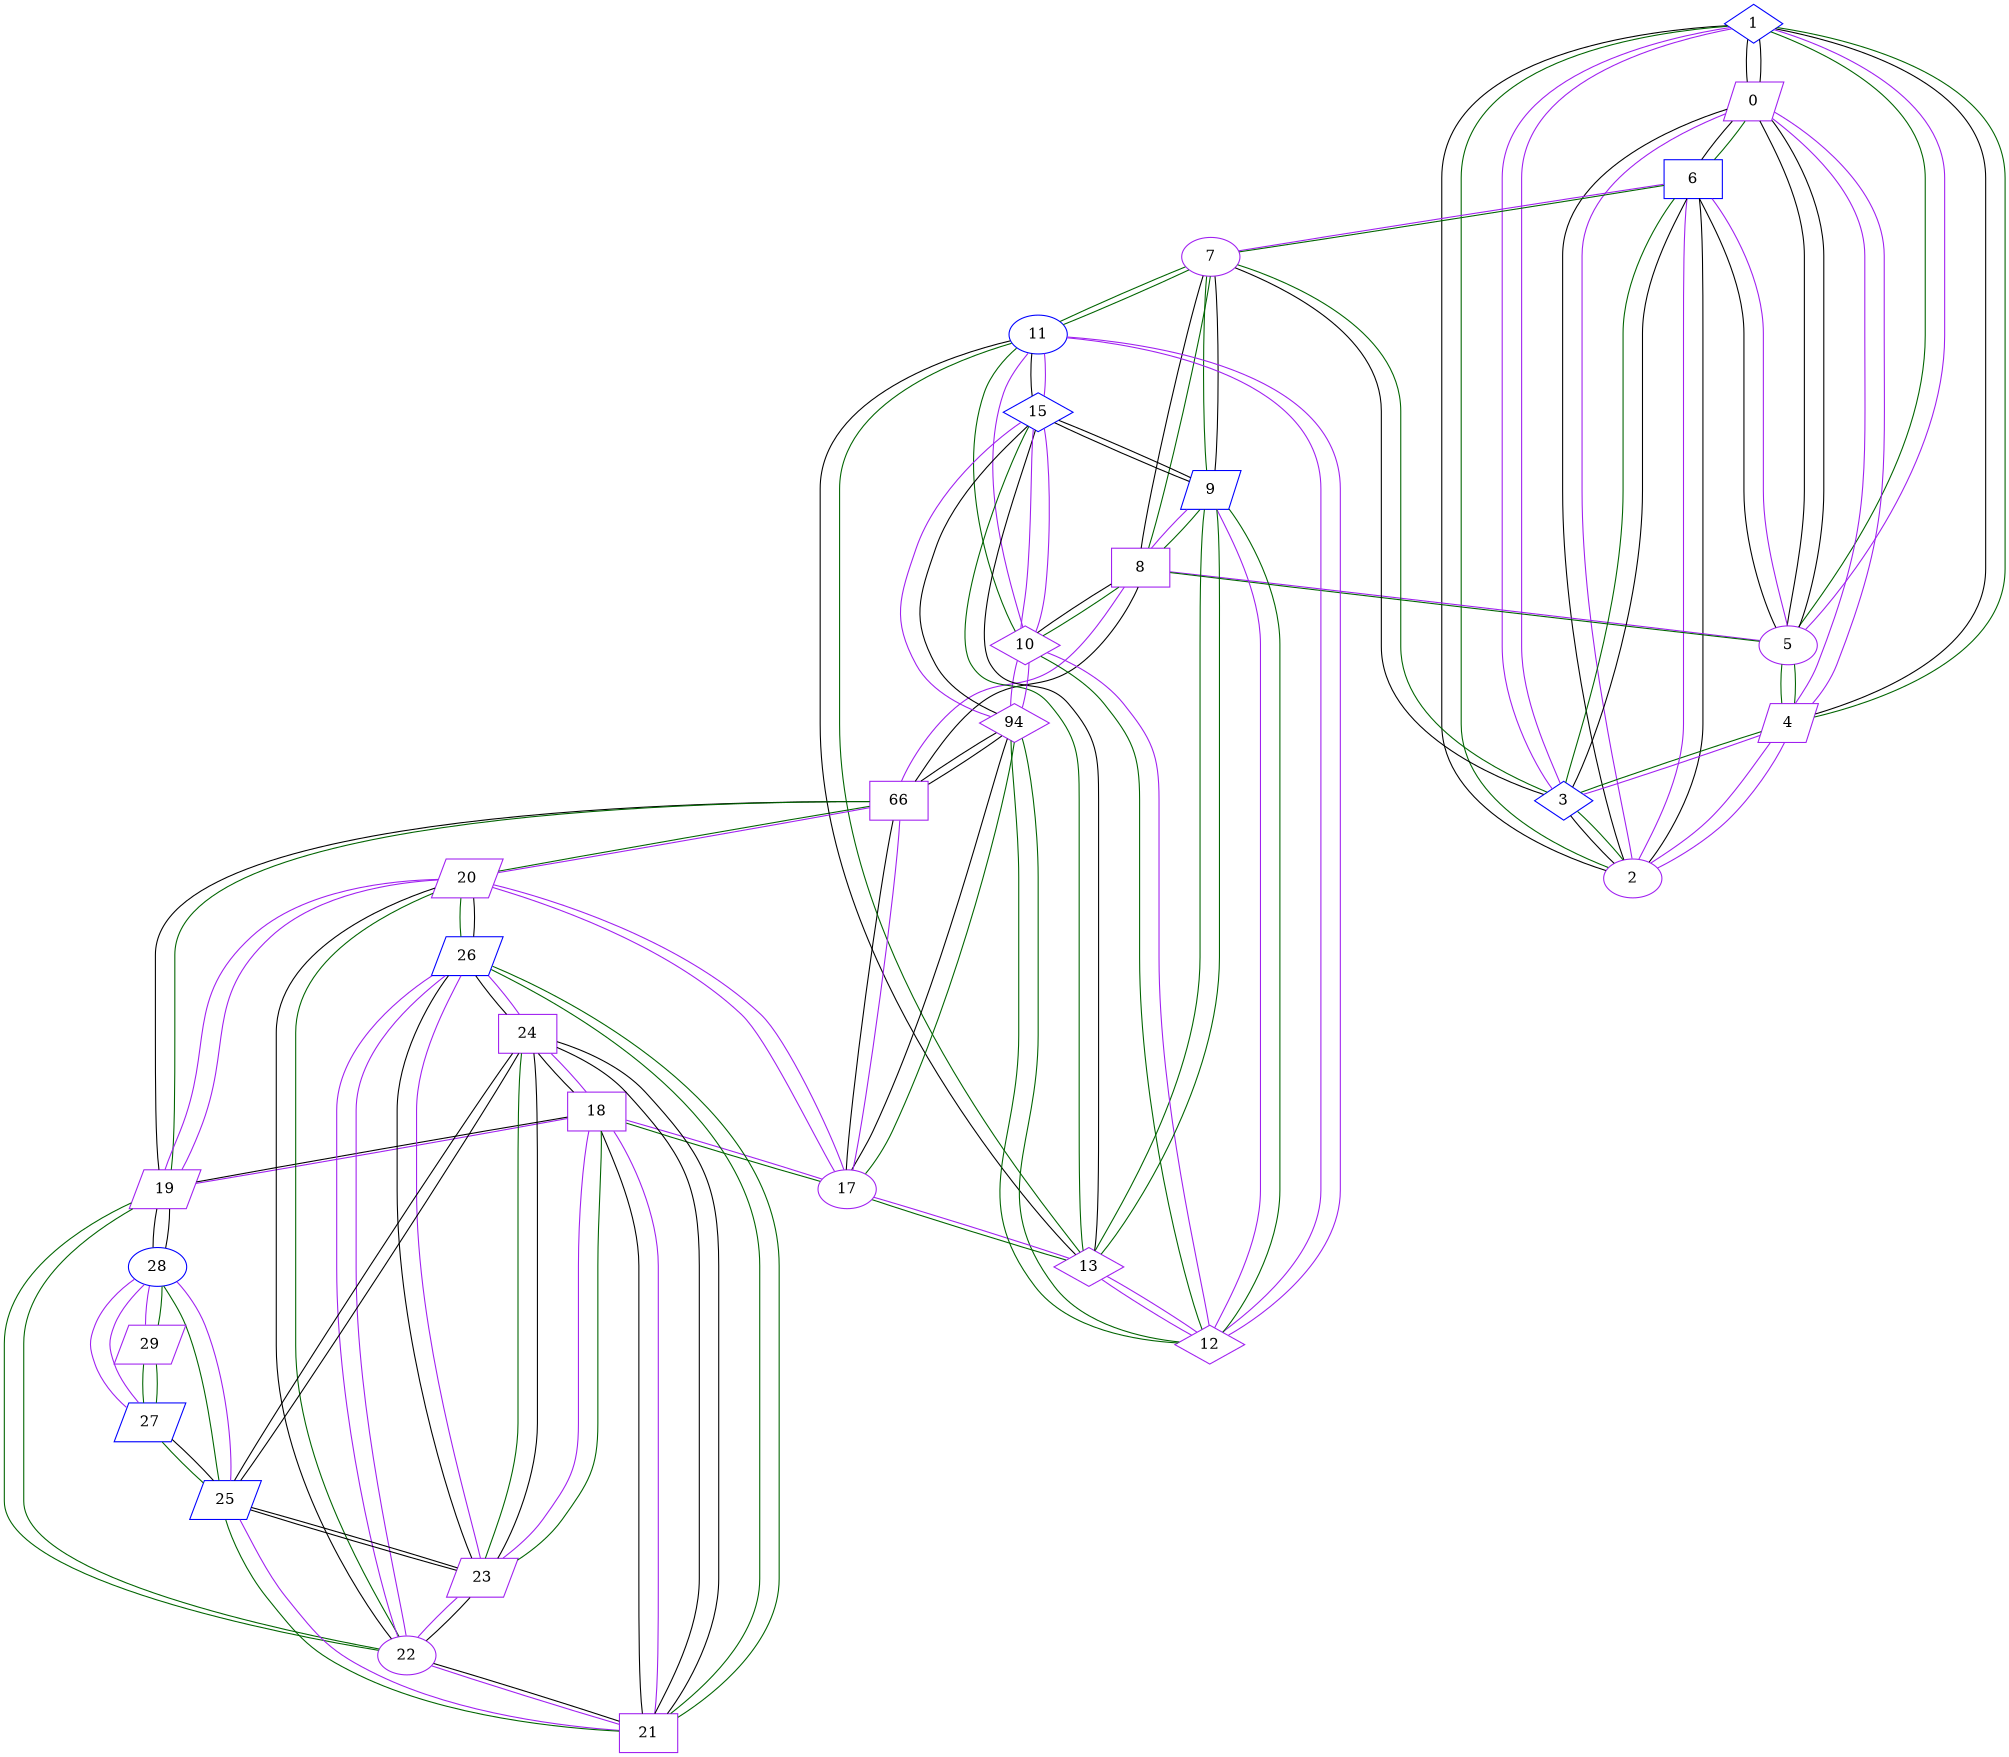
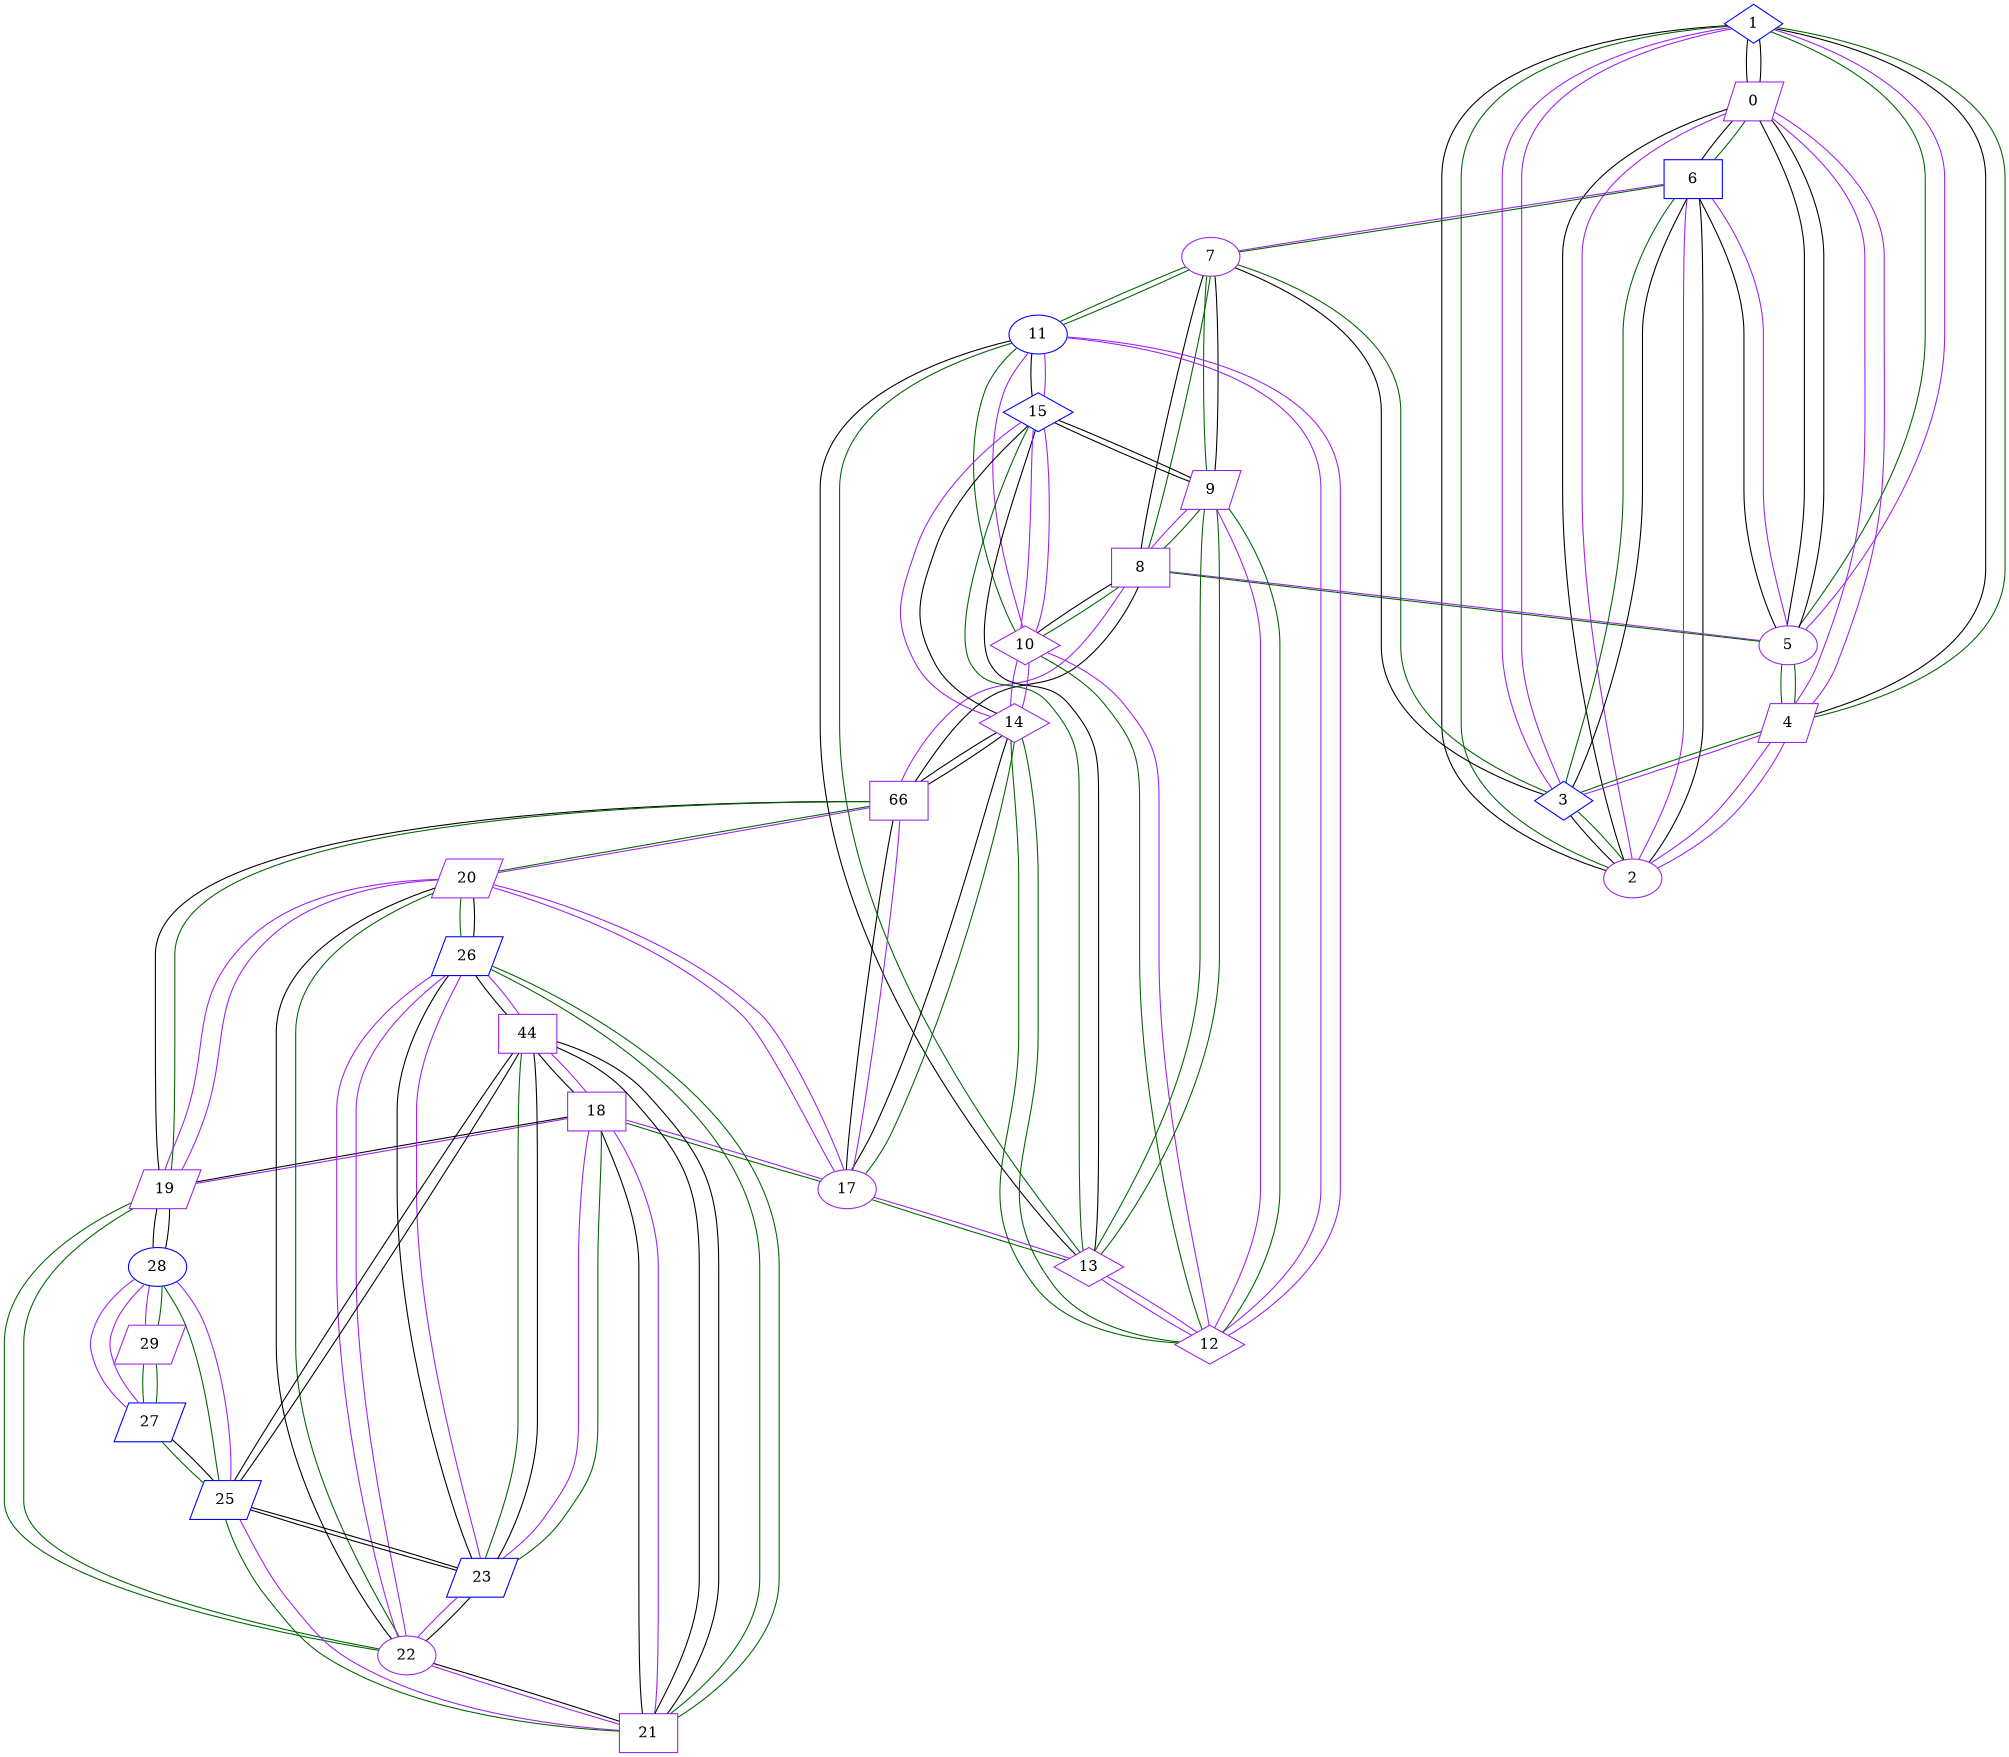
node "9": color blue -> purple
node "94": label "94" -> "14"
node "24": label "24" -> "44"
node "23": color purple -> blue
